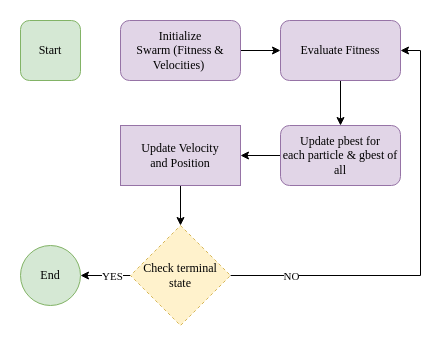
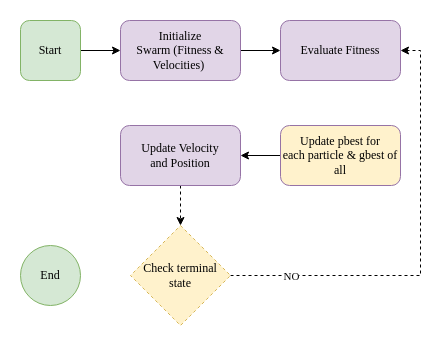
edge "Start" -> "Initialize Swarm (Fitness & Velocities)": added
edge "Evaluate Fitness" -> "Update pbest for each particle & gbest of all": removed
node "Update Velocity and Position": shape rectangle -> rounded rectangle
node "Update pbest for each particle & gbest of all": fillcolor #e1d5e7 -> #fff2cc
edge "Update Velocity and Position" -> "Check terminal state": style solid -> dashed
edge "Check terminal state" -> "Evaluate Fitness": style solid -> dashed
edge "Check terminal state" -> "End": removed, label "YES"
